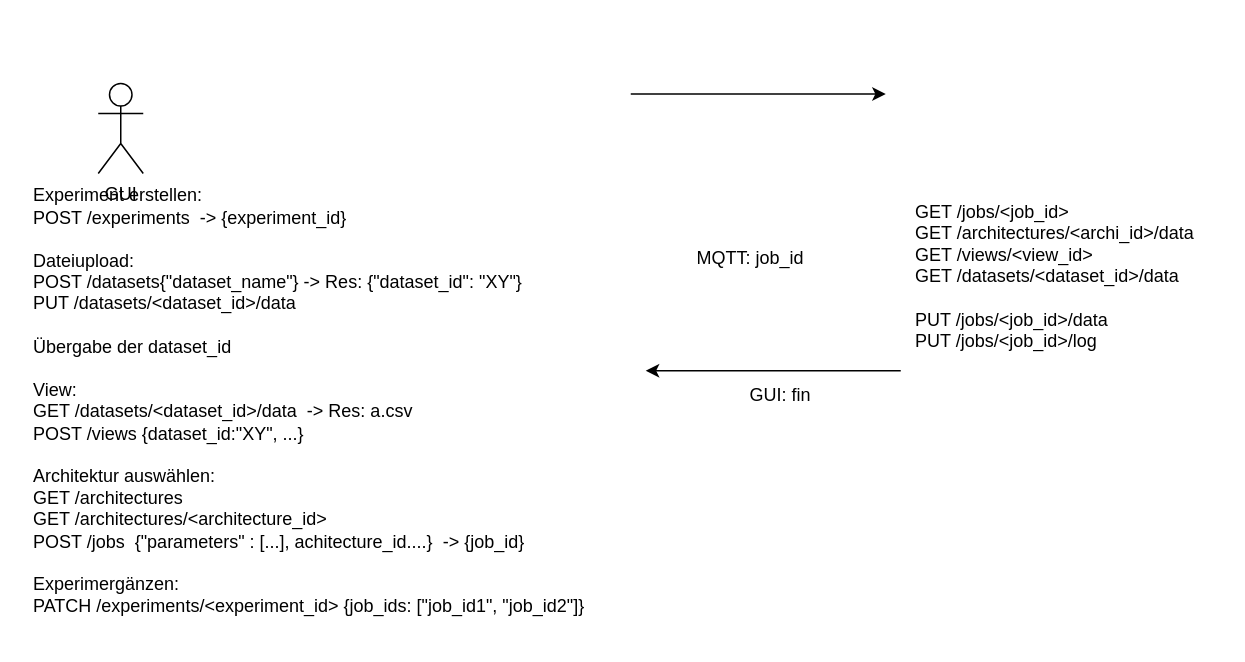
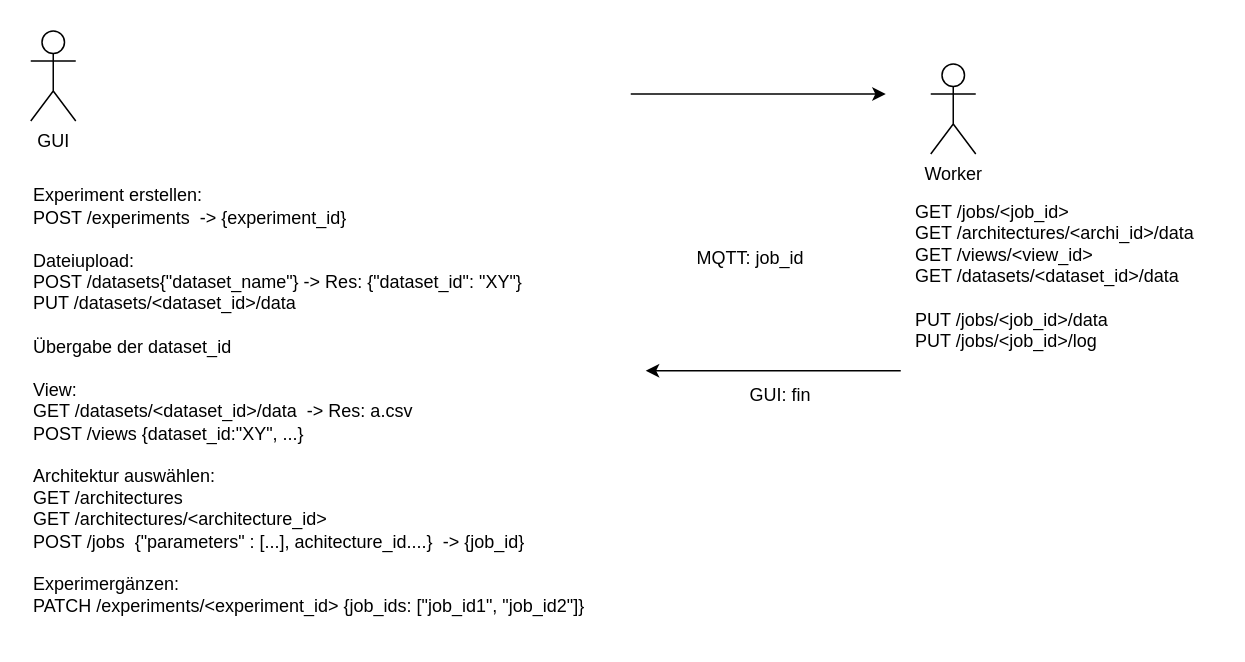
node "Worker": added
node "GUI": moved (121, 128) -> (53, 76)
